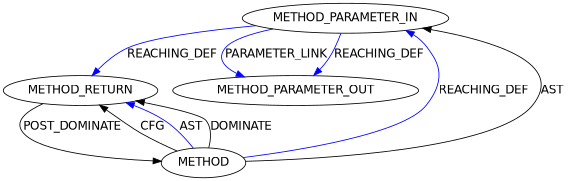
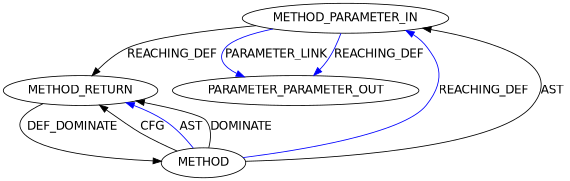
edge "METHOD_PARAMETER_IN" -> "METHOD_RETURN": color blue -> black
node "METHOD_PARAMETER_OUT": label "METHOD_PARAMETER_OUT" -> "PARAMETER_PARAMETER_OUT"
edge "METHOD_RETURN" -> "METHOD": label "POST_DOMINATE" -> "DEF_DOMINATE"
